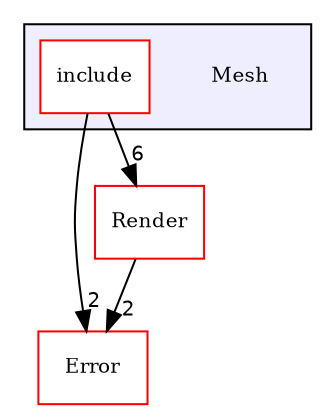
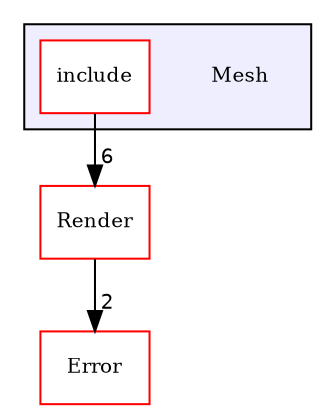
edge "include" -> "Error": removed
